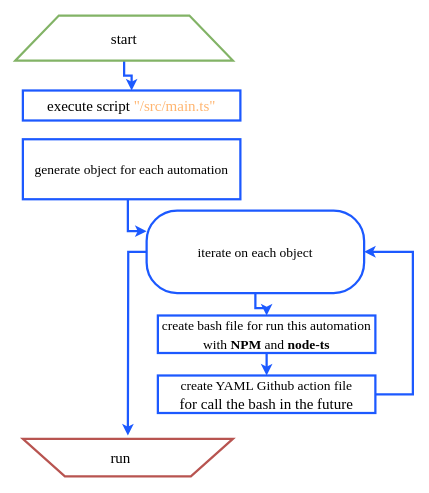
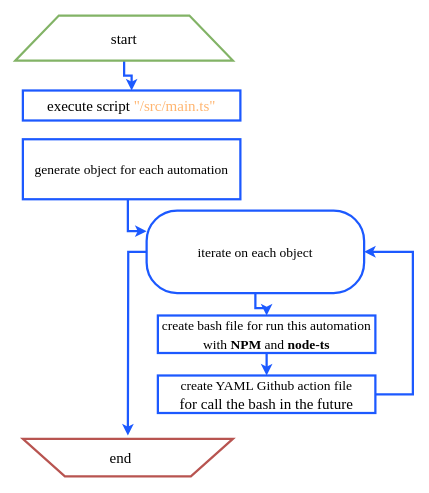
node "run": label "run" -> "end"
